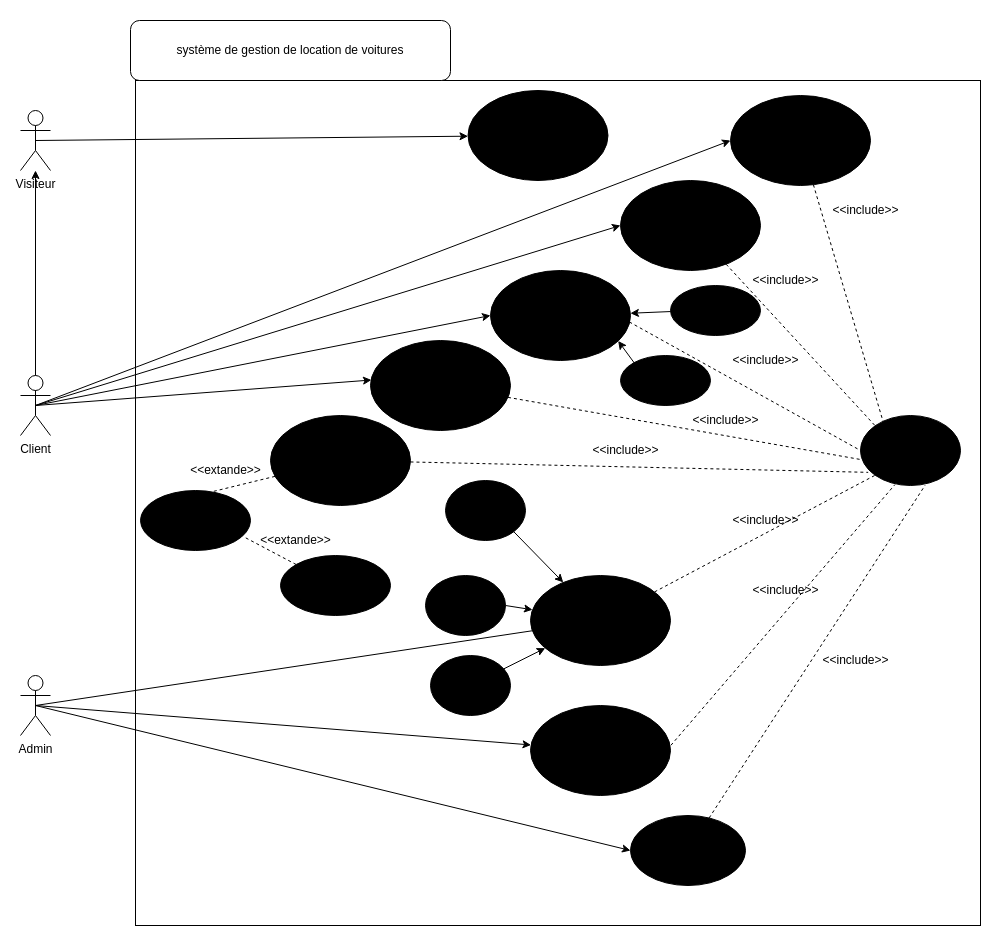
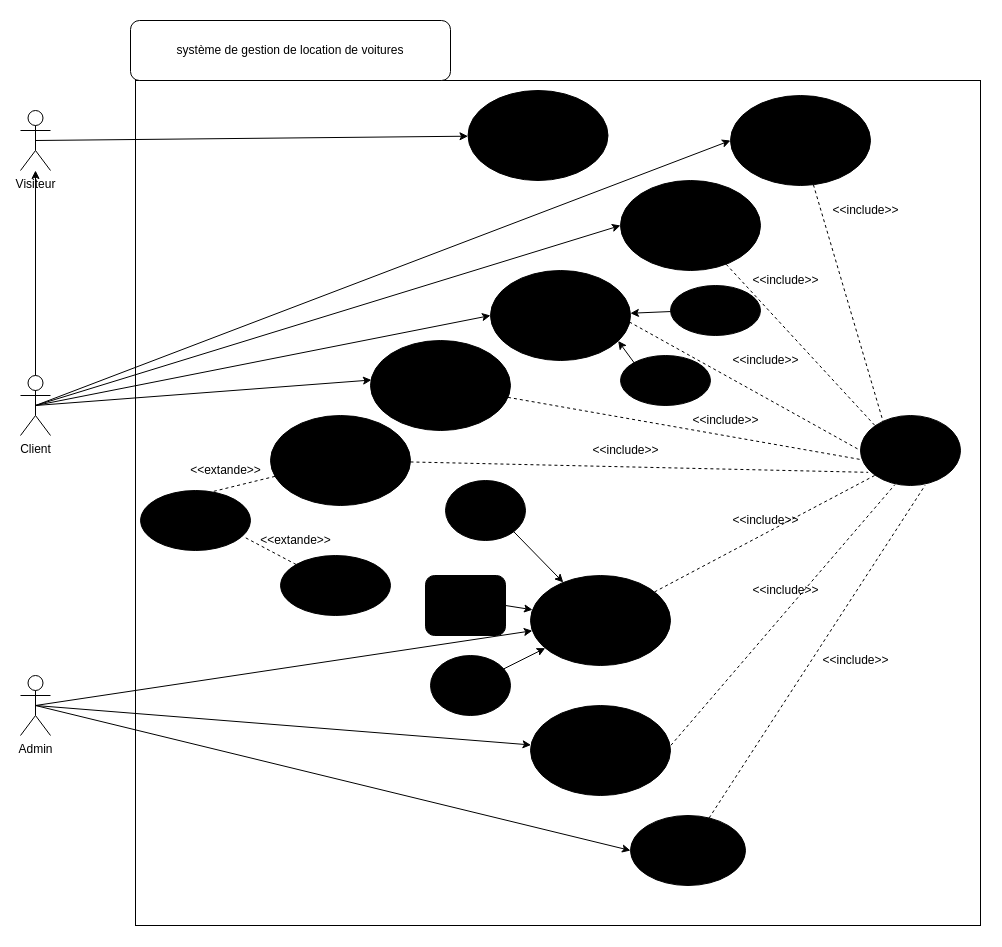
node "Edit Vehicle": shape ellipse -> rounded rectangle
edge "Vehicle Management" -- "Admin": arrowhead none -> classic
